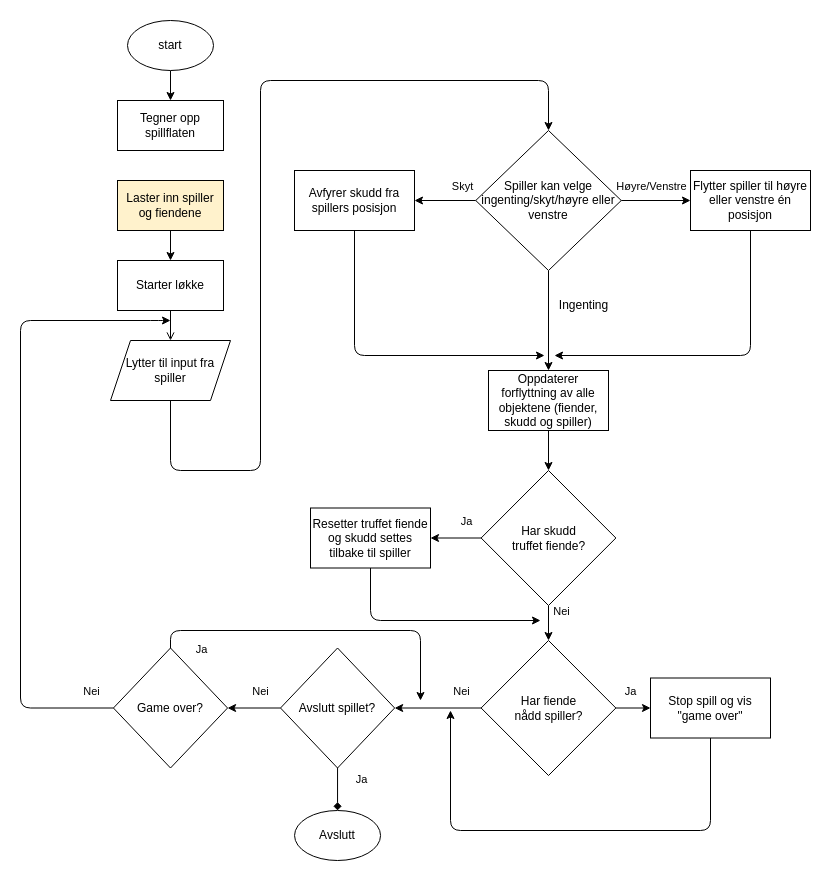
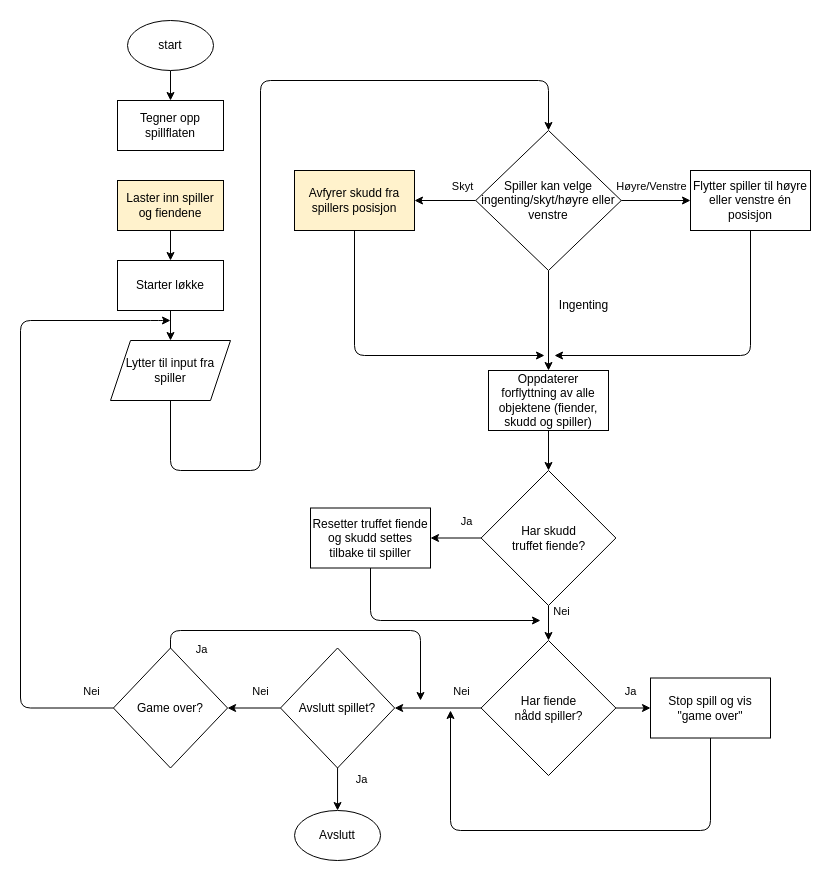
node "Avfyrer skudd fra spillers posisjon": fillcolor #ffffff -> #fff2cc
edge "Starter løkke" -> "Lytter til input fra spiller": arrowhead open -> classic
edge "Avslutt spillet?" -> "Avslutt": arrowhead diamond -> classic
